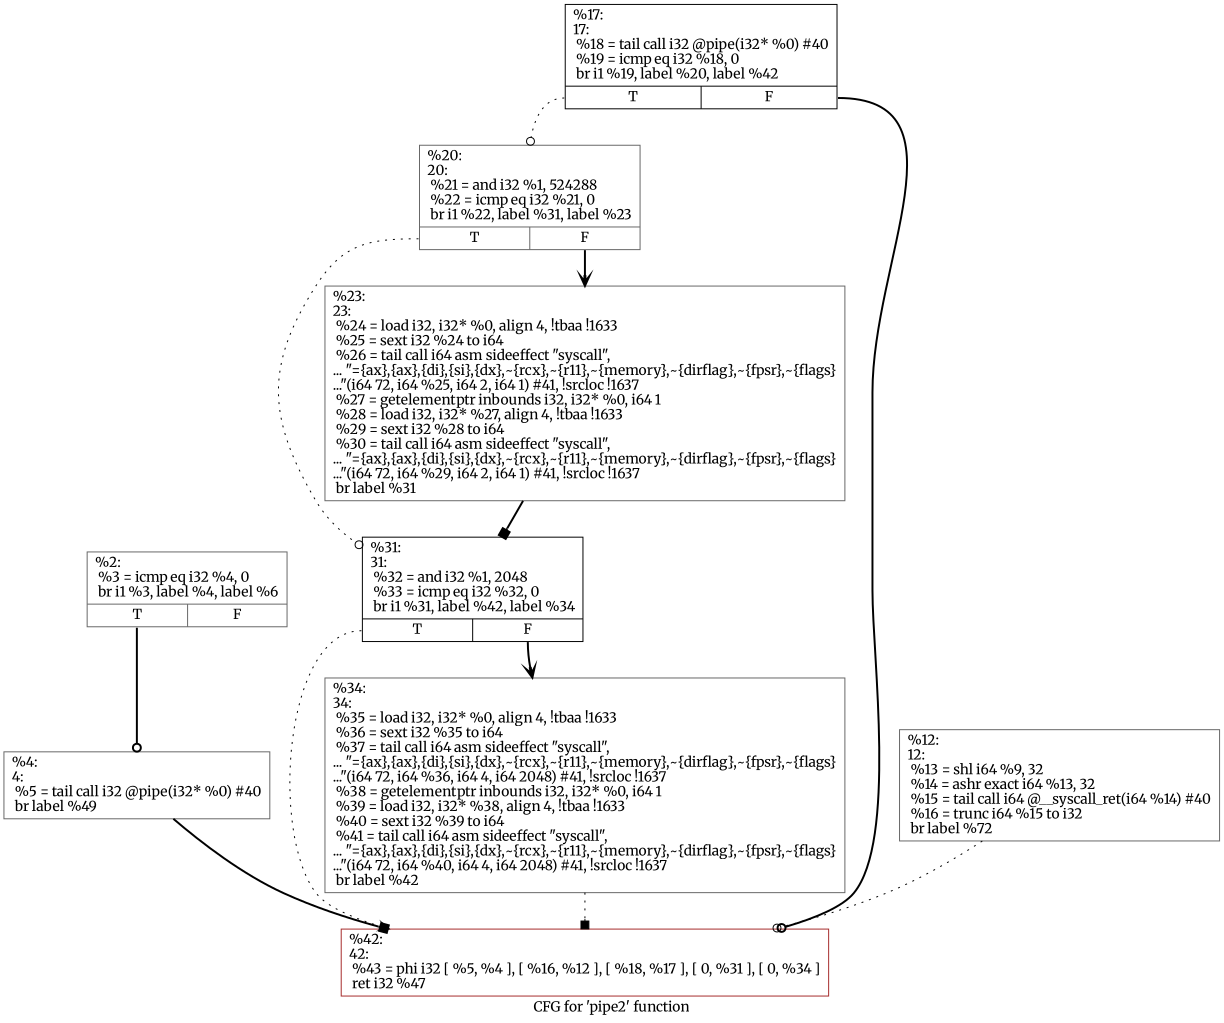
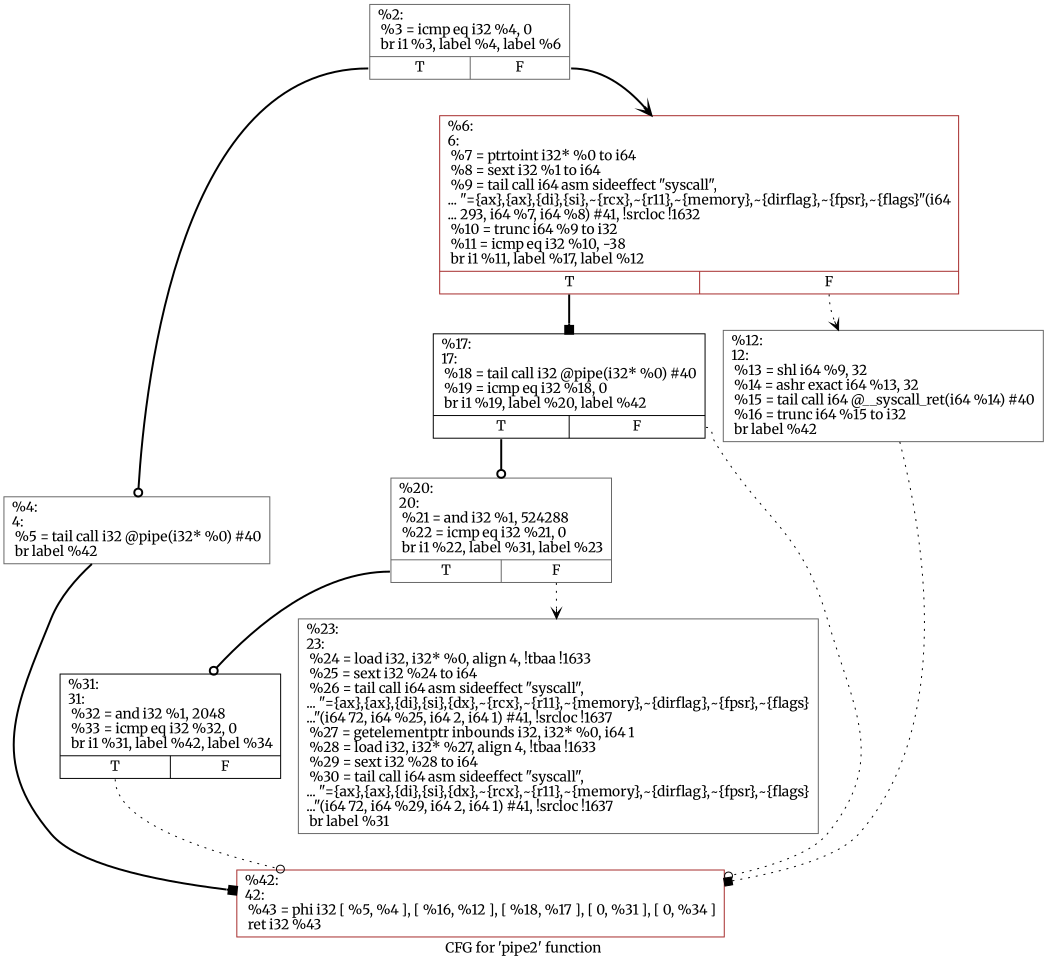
edge "%17:" -> "%20:": style dotted -> bold
node "%6:": added
edge "%20:" -> "%23:": style bold -> dotted
edge "%20:" -> "%31:": style dotted -> bold
edge "%17:" -> "%42:": style bold -> dotted
edge "%23:" -> "%31:": removed
node "%34:": removed
edge "%31:" -> "%42:": arrowhead vee -> odot
node "%4:": text "br label %49" -> "br label %42"
node "%12:": text "br label %72" -> "br label %42"
edge "%12:" -> "%42:": arrowhead odot -> box
node "%42:": text "ret i32 %47" -> "ret i32 %43"
